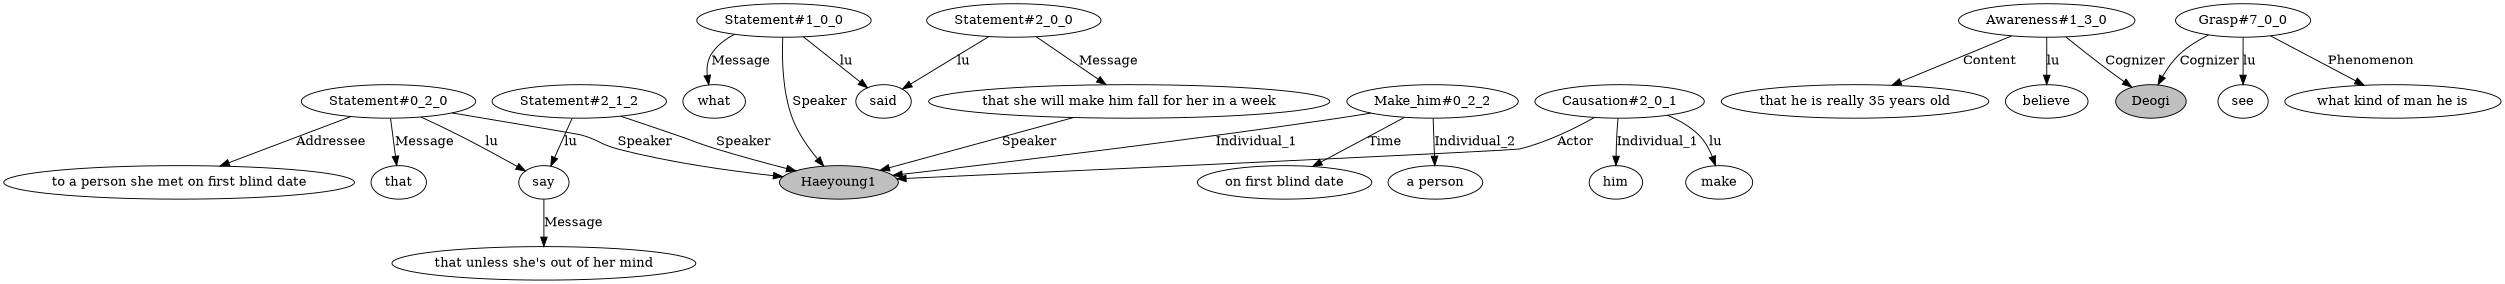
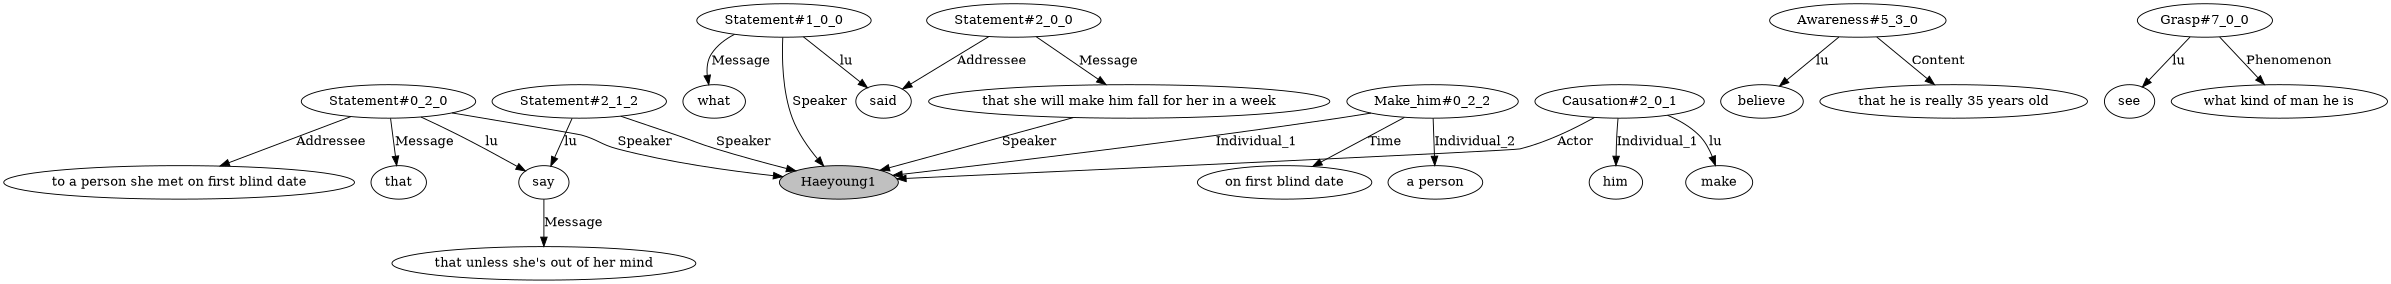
node "Awareness#1_3_0": label "Awareness#1_3_0" -> "Awareness#5_3_0"
edge "Statement#2_0_0" -> "said": label "lu" -> "Addressee"
node "Deogi": removed
